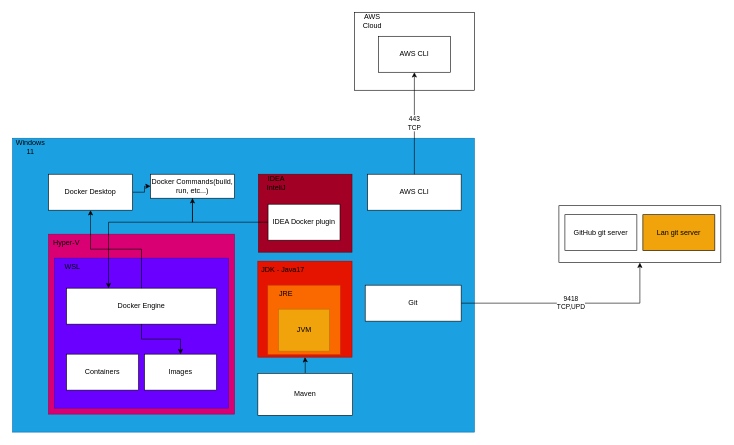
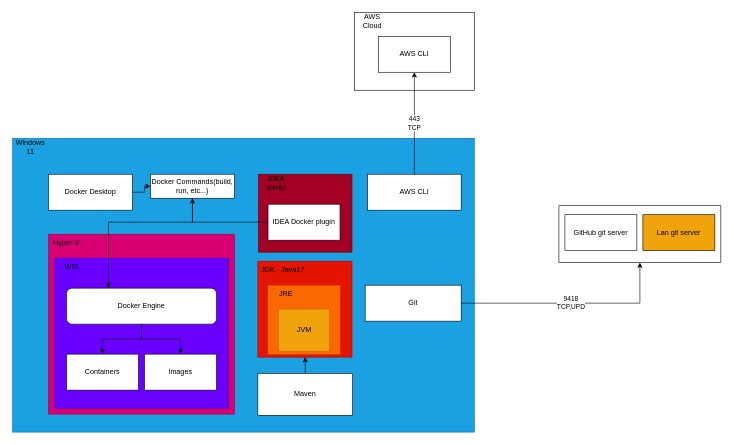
edge "Docker Engine" -> "Docker Desktop": now "Docker Engine" -> "Containers"
node "Docker Engine": shape rectangle -> rounded rectangle
